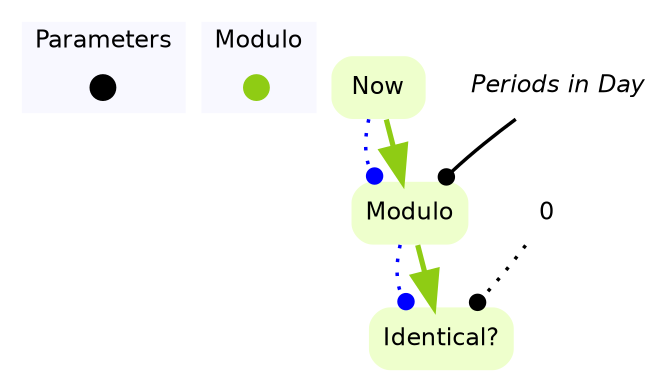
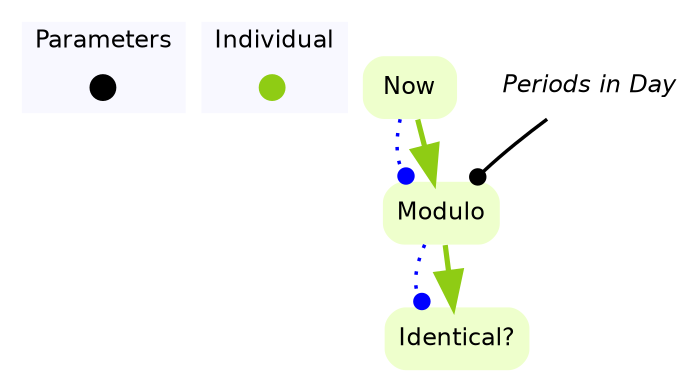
cluster "Modulo": label "Modulo" -> "Individual"
node "0": removed
